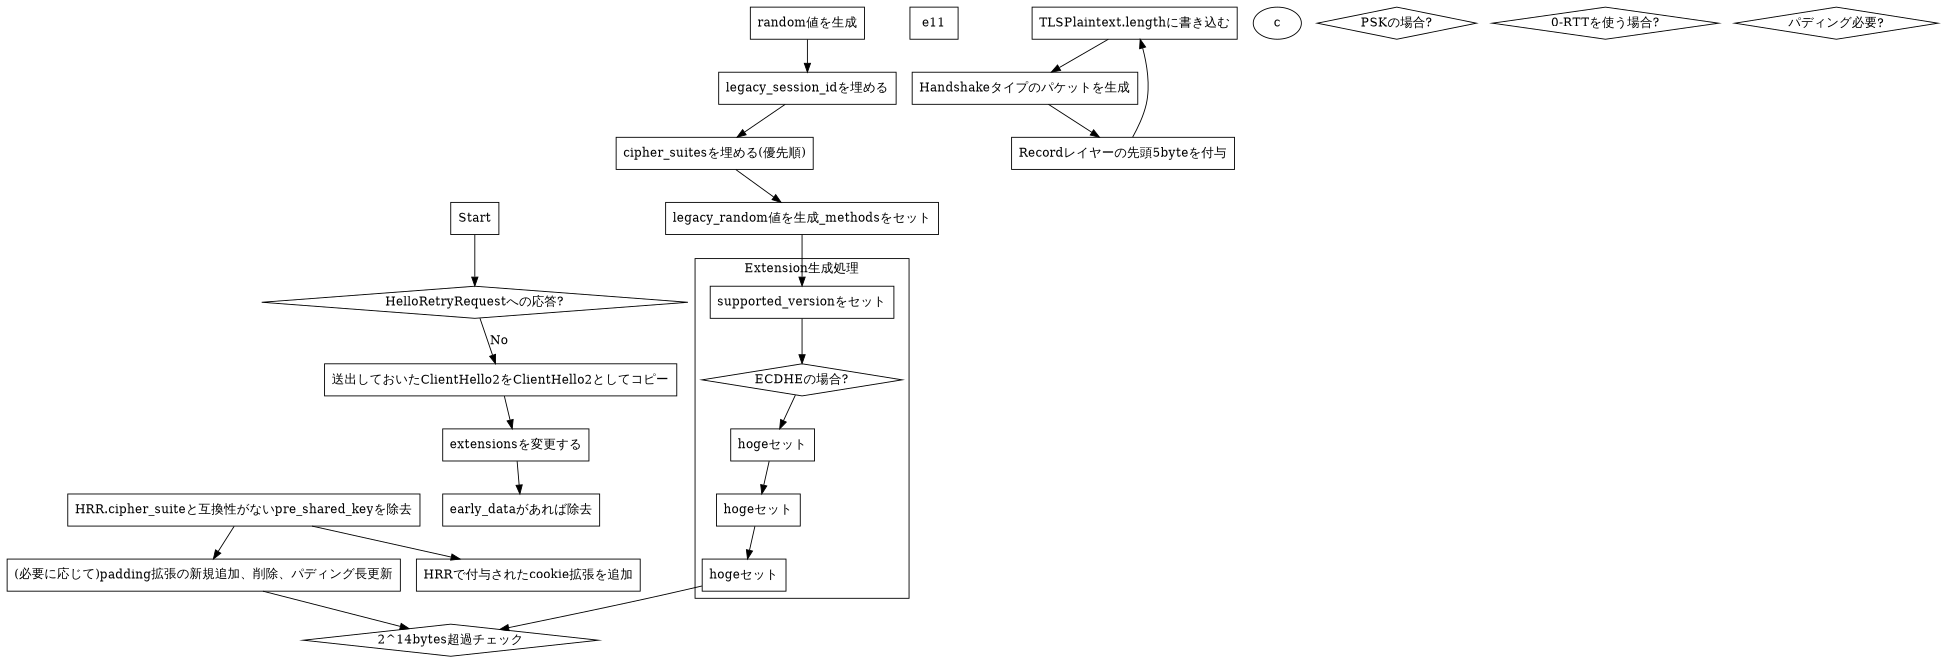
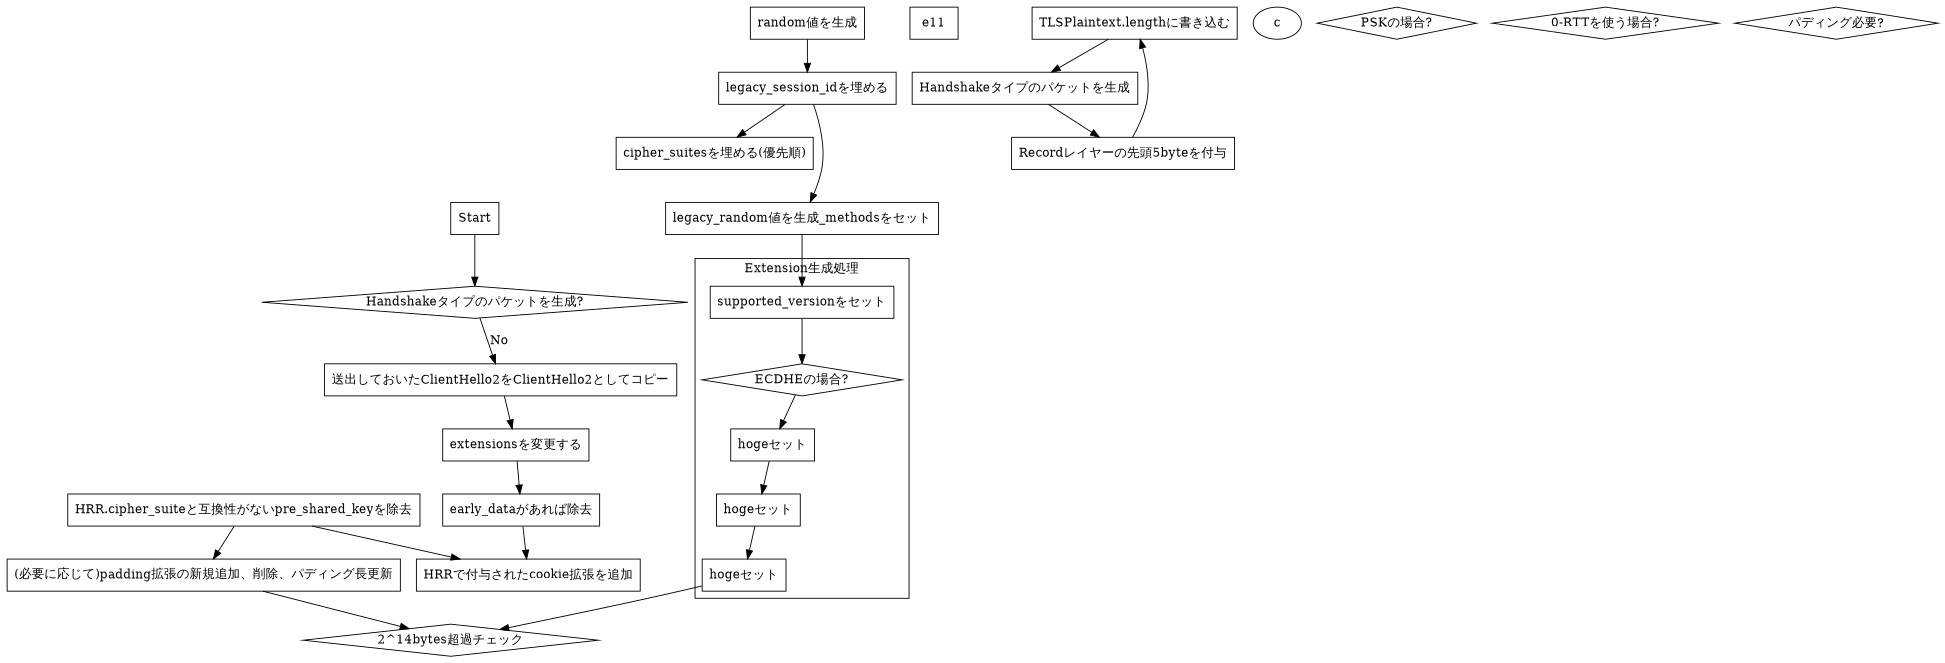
edge "cipher_suitesを埋める(優先順)" -> "legacy_random値を生成_methodsをセット": now "legacy_session_idを埋める" -> "legacy_random値を生成_methodsをセット"
node "HelloRetryRequestへの応答?": label "HelloRetryRequestへの応答?" -> "Handshakeタイプのパケットを生成?"
edge "early_dataがあれば除去" -> "HRRで付与されたcookie拡張を追加": added
